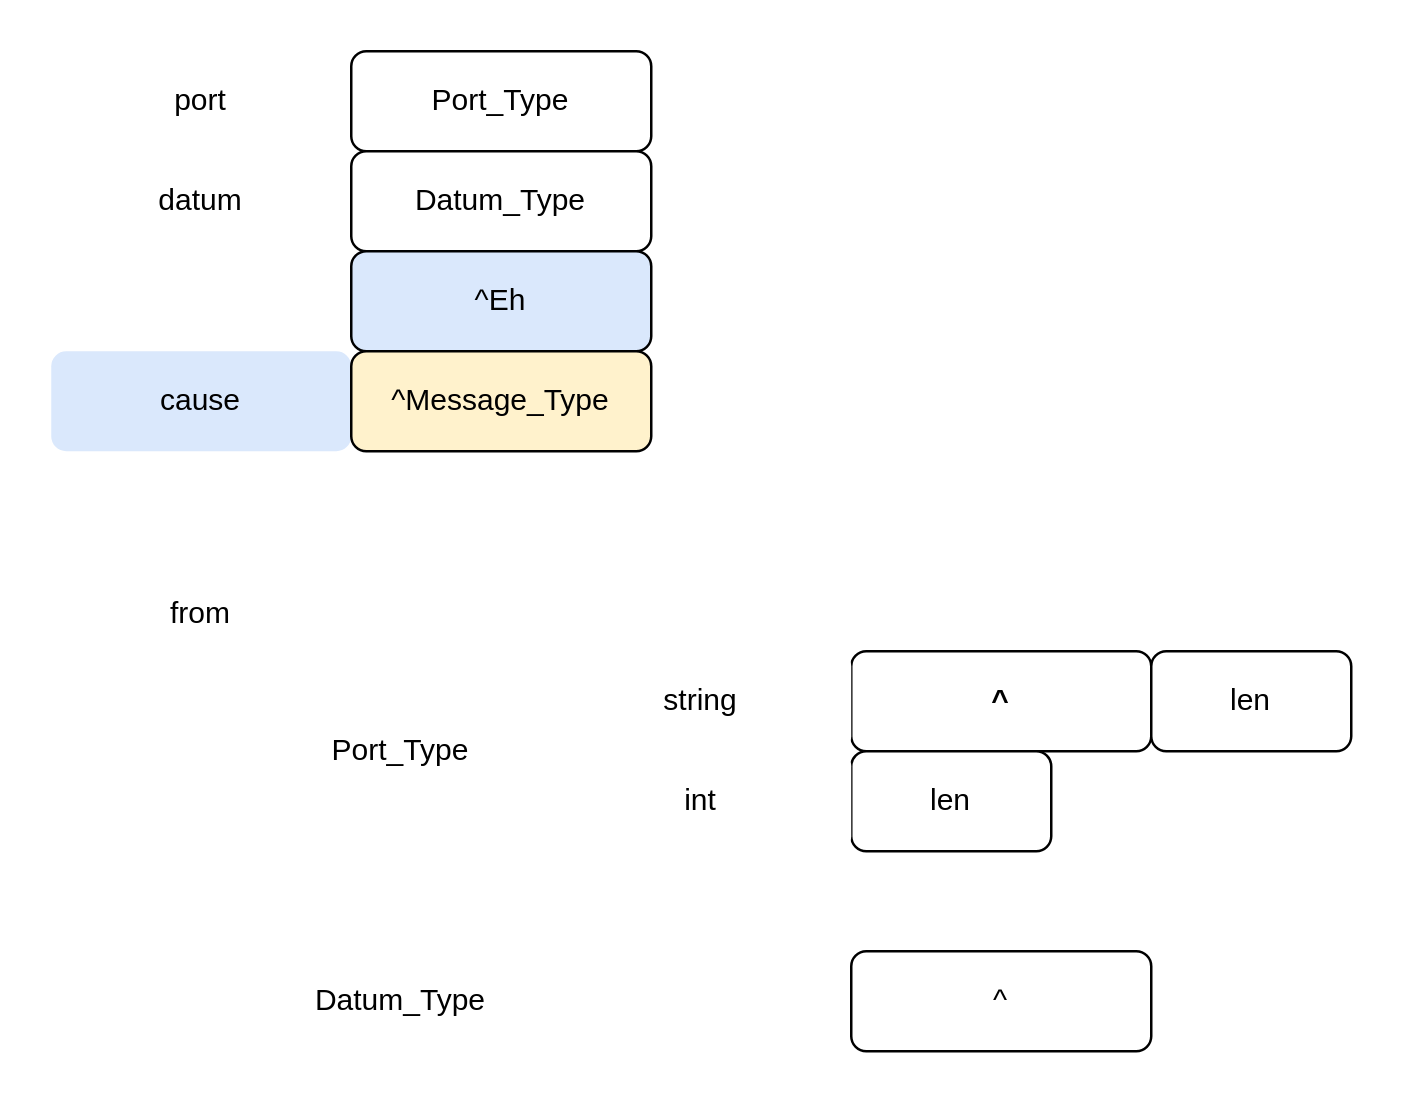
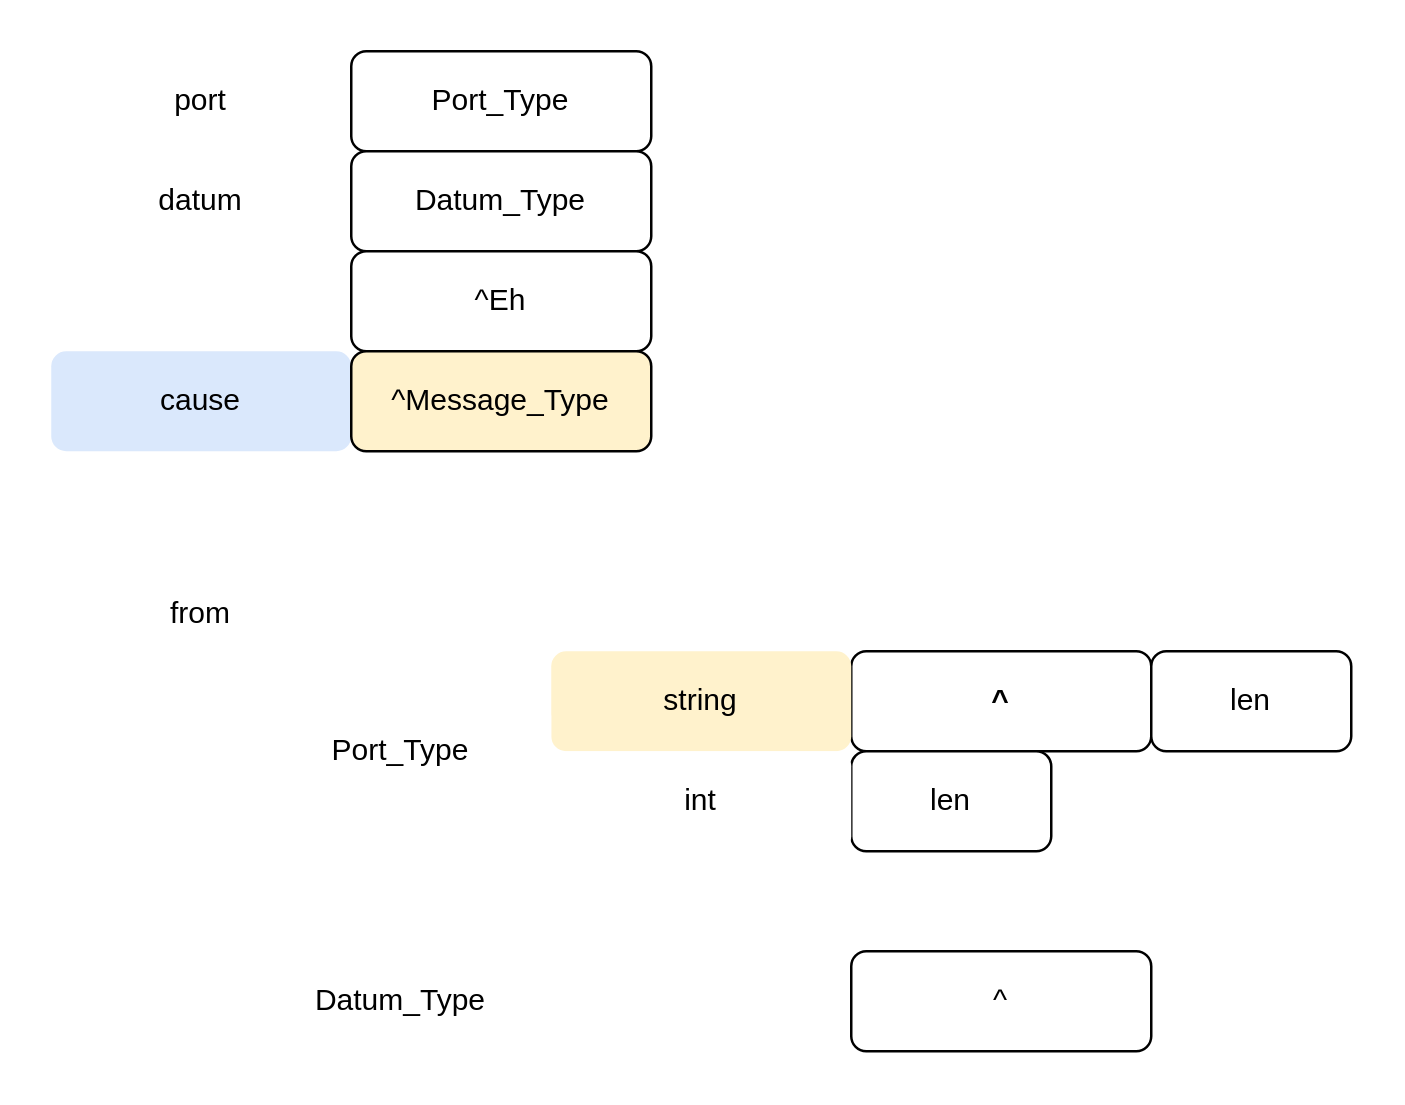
node "^Eh": fillcolor #dae8fc -> #ffffff
node "string": fillcolor #ffffff -> #fff2cc
